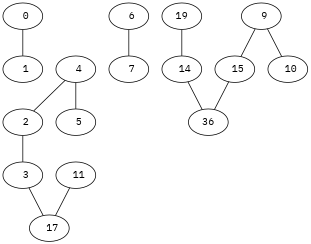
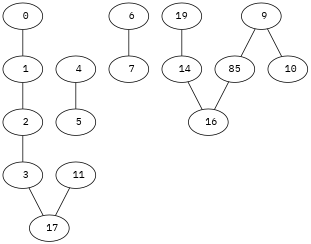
node "15": label "15" -> "85"
edge "4" -- "2": now "1" -- "2"
node "36": label "36" -> "16"
